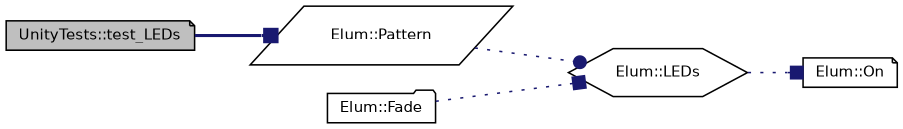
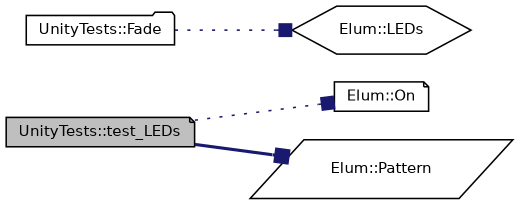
edge "Elum::Pattern" -> "Elum::LEDs": removed
edge "Elum::LEDs" -> "Elum::On": now "UnityTests::test_LEDs" -> "Elum::On"
node "Elum::Fade": label "Elum::Fade" -> "UnityTests::Fade"
